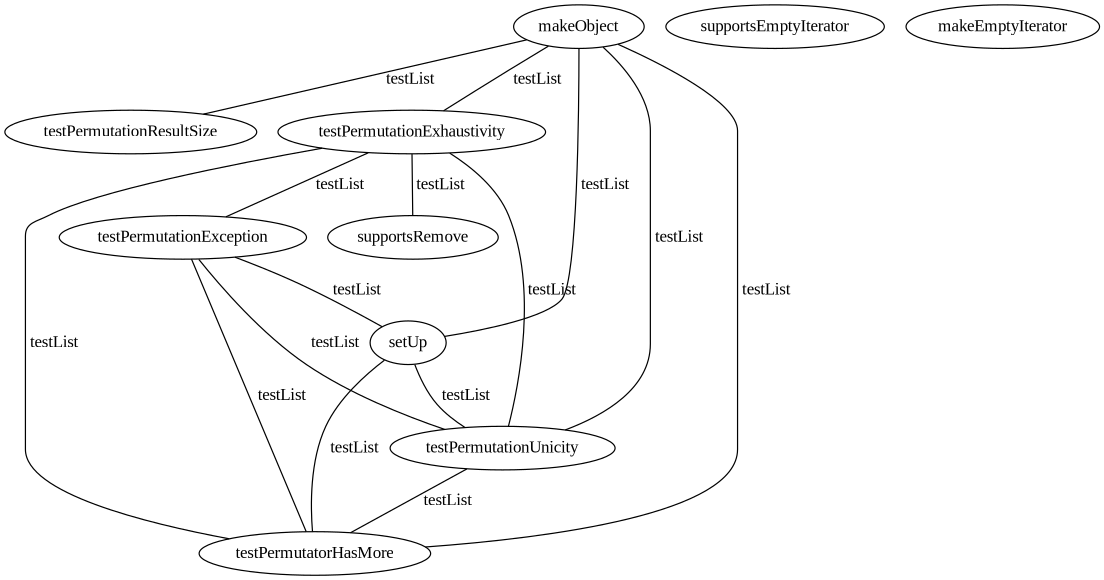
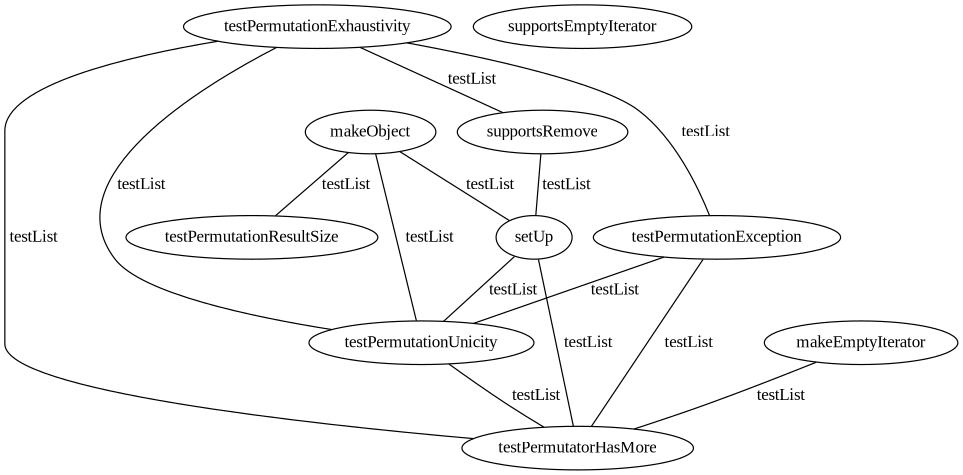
edge "makeObject" -- "testPermutationExhaustivity": removed, label "testList"
edge "testPermutationException" -- "setUp": now "supportsRemove" -- "setUp"
edge "makeObject" -- "testPermutatorHasMore": now "makeEmptyIterator" -- "testPermutatorHasMore"
